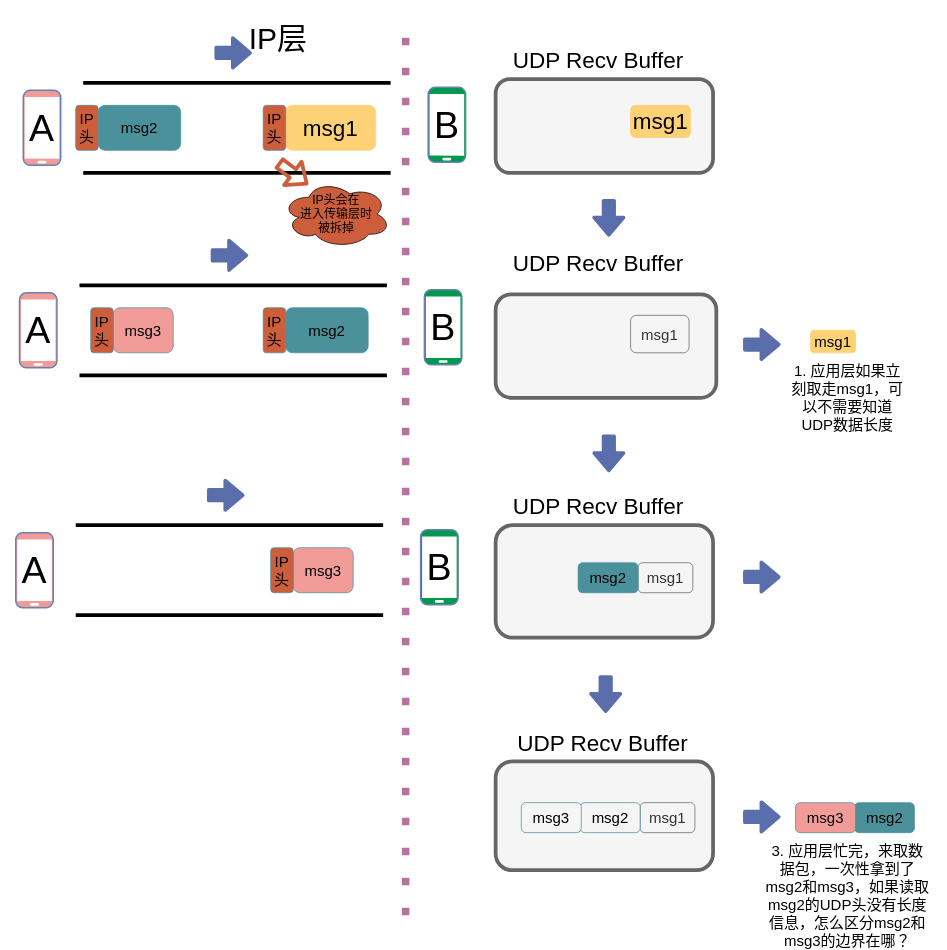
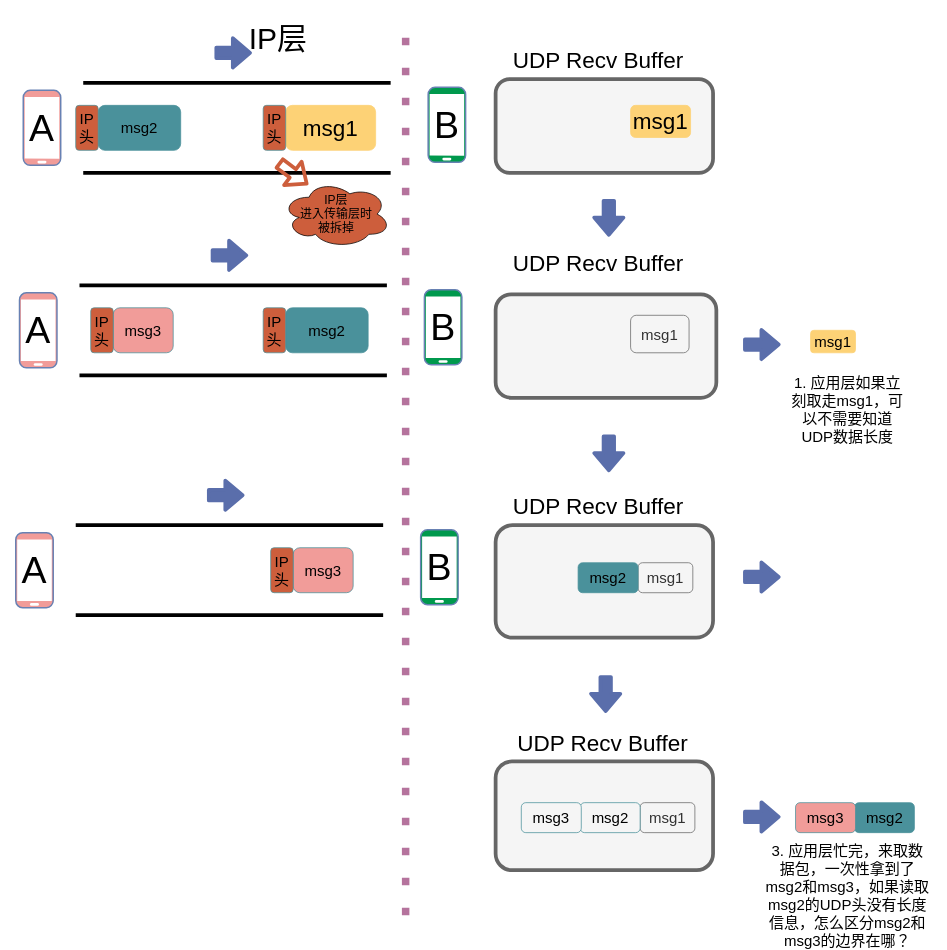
node "IP头会在 进入传输层时 被拆掉": label "IP头会在 进入传输层时 被拆掉" -> "IP层 进入传输层时 被拆掉"
node "1. 应用层如果立刻取走msg1，可以不需要知道UDP数据长度": moved (847, 398) -> (847, 409)
